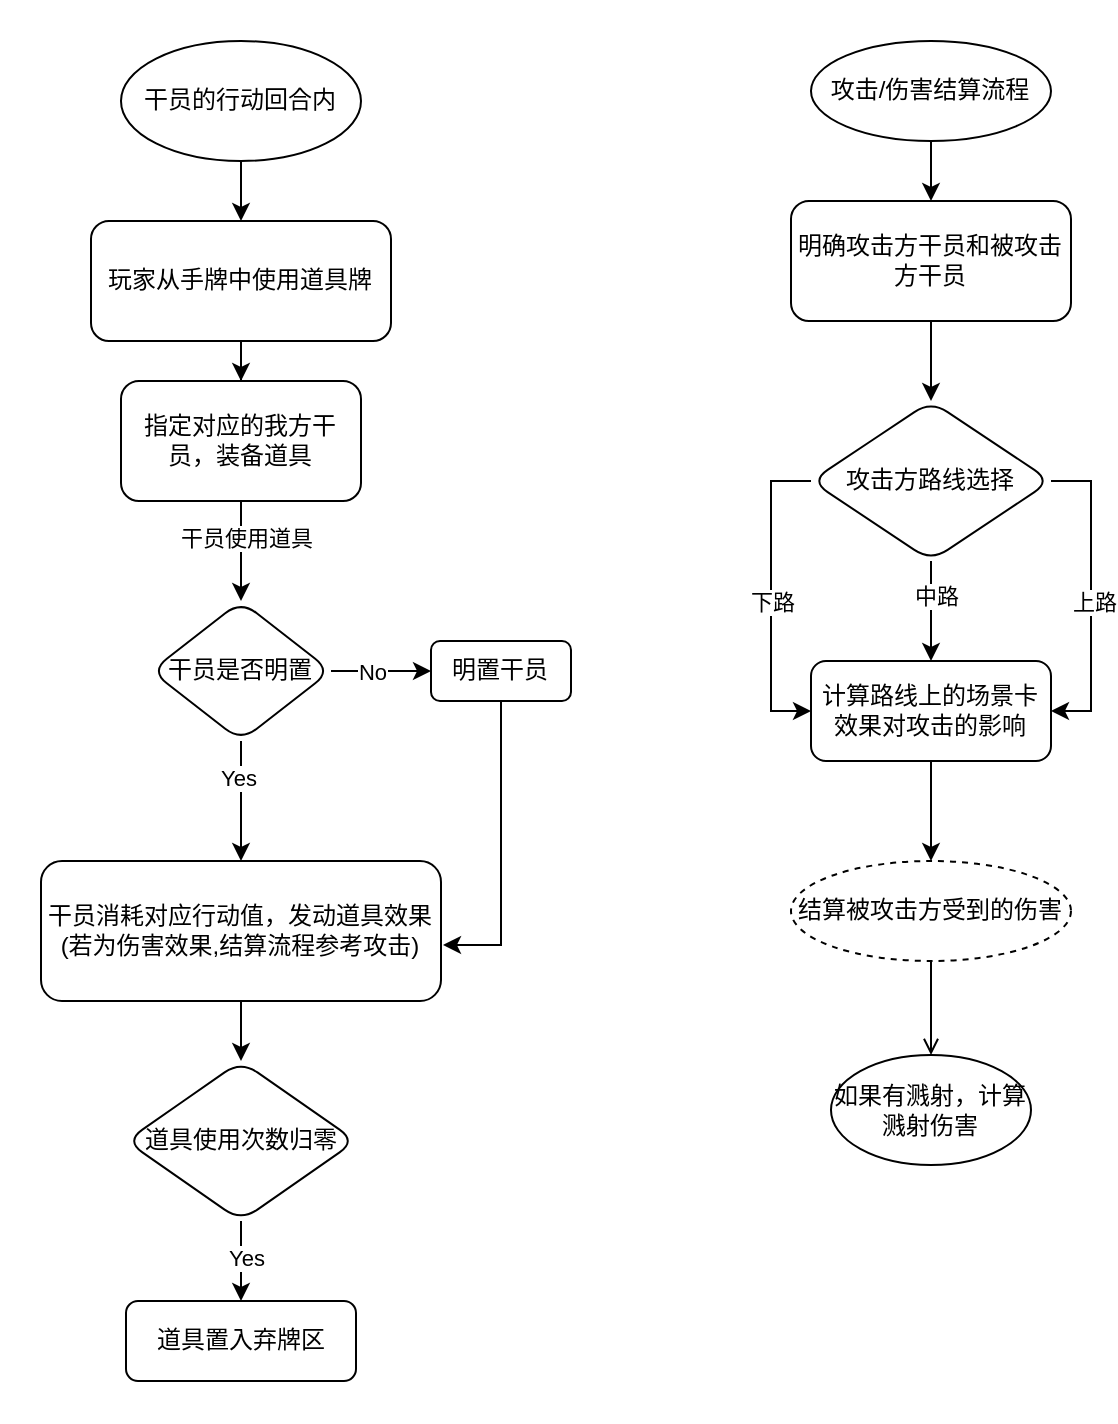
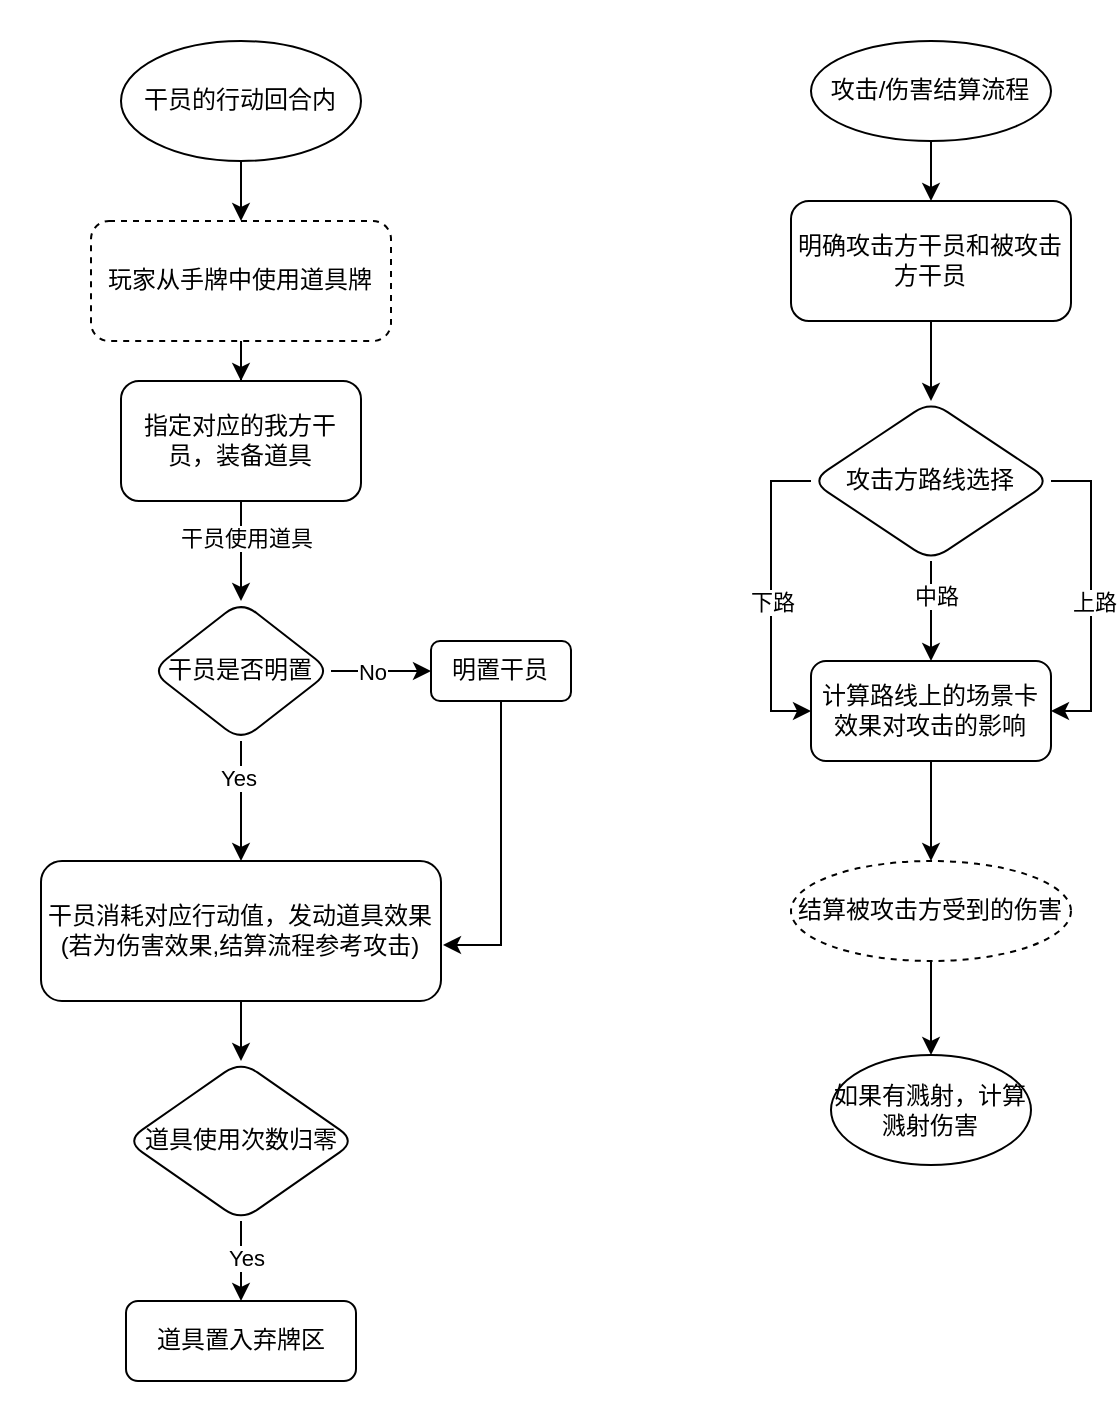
node "玩家从手牌中使用道具牌": style solid -> dashed
edge "结算被攻击方受到的伤害" -> "如果有溅射，计算溅射伤害": arrowhead open -> classic
